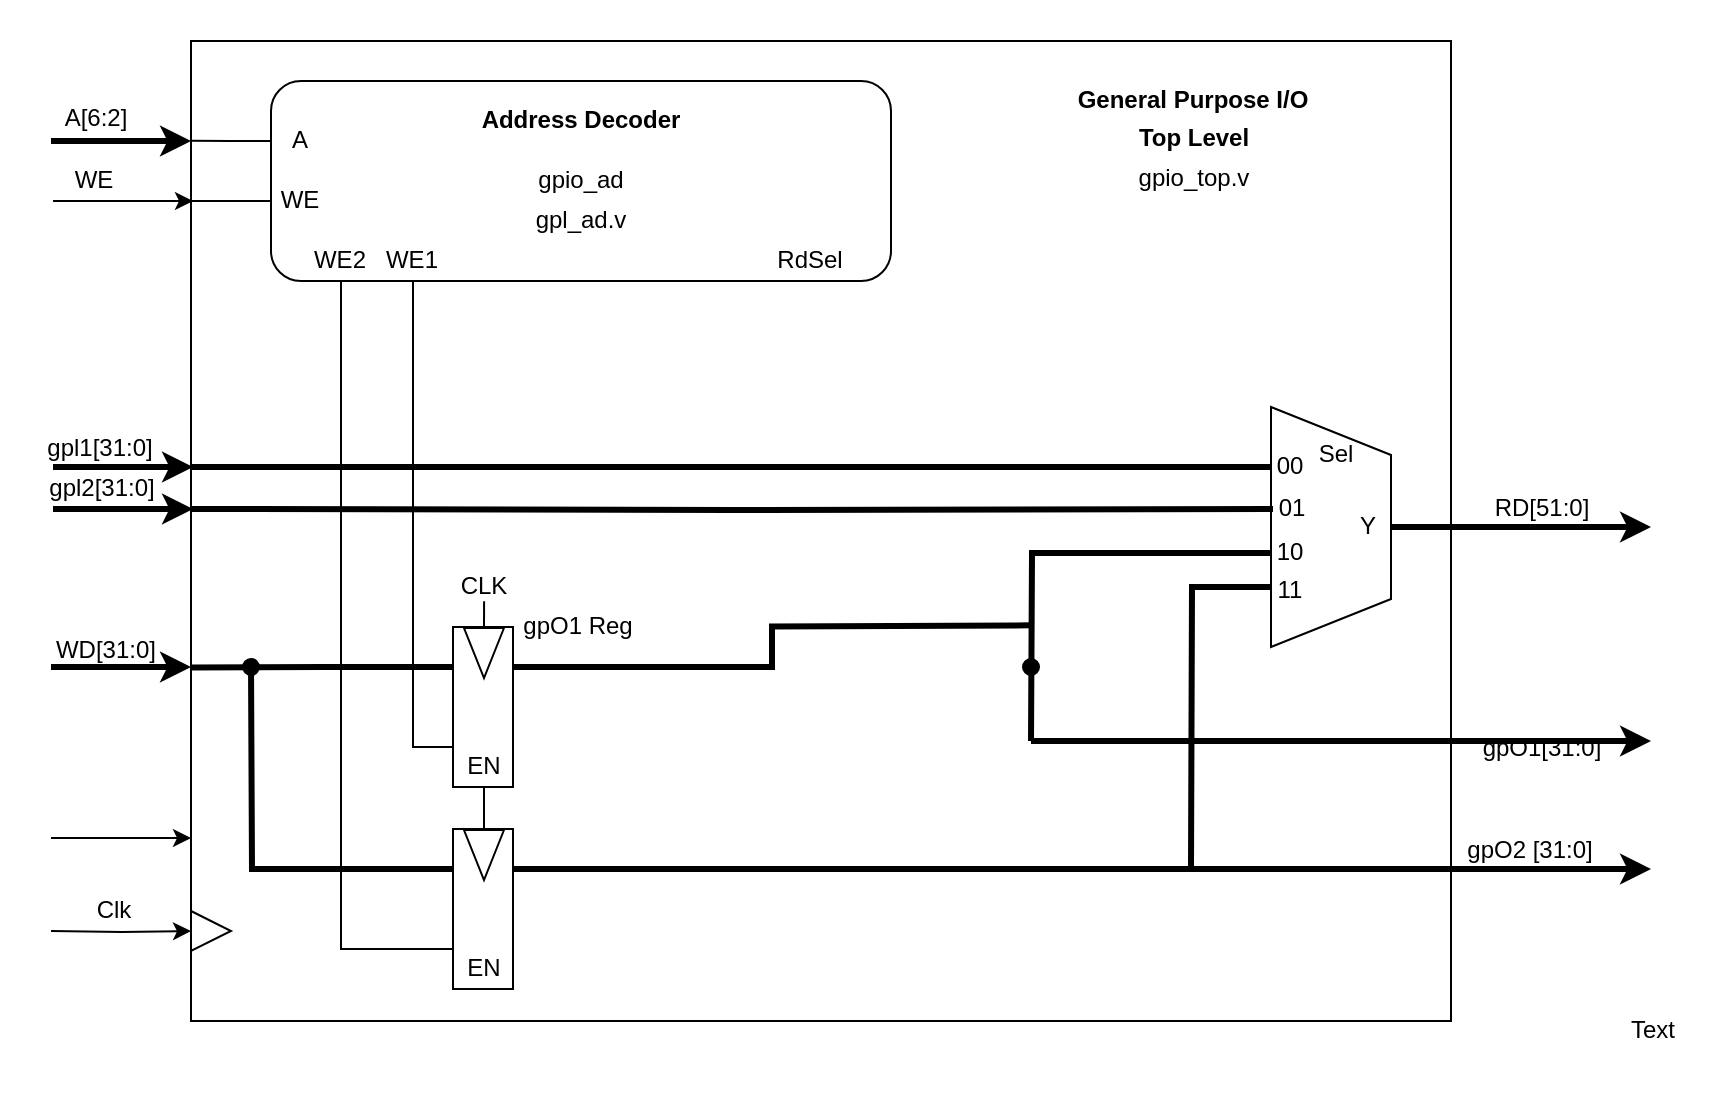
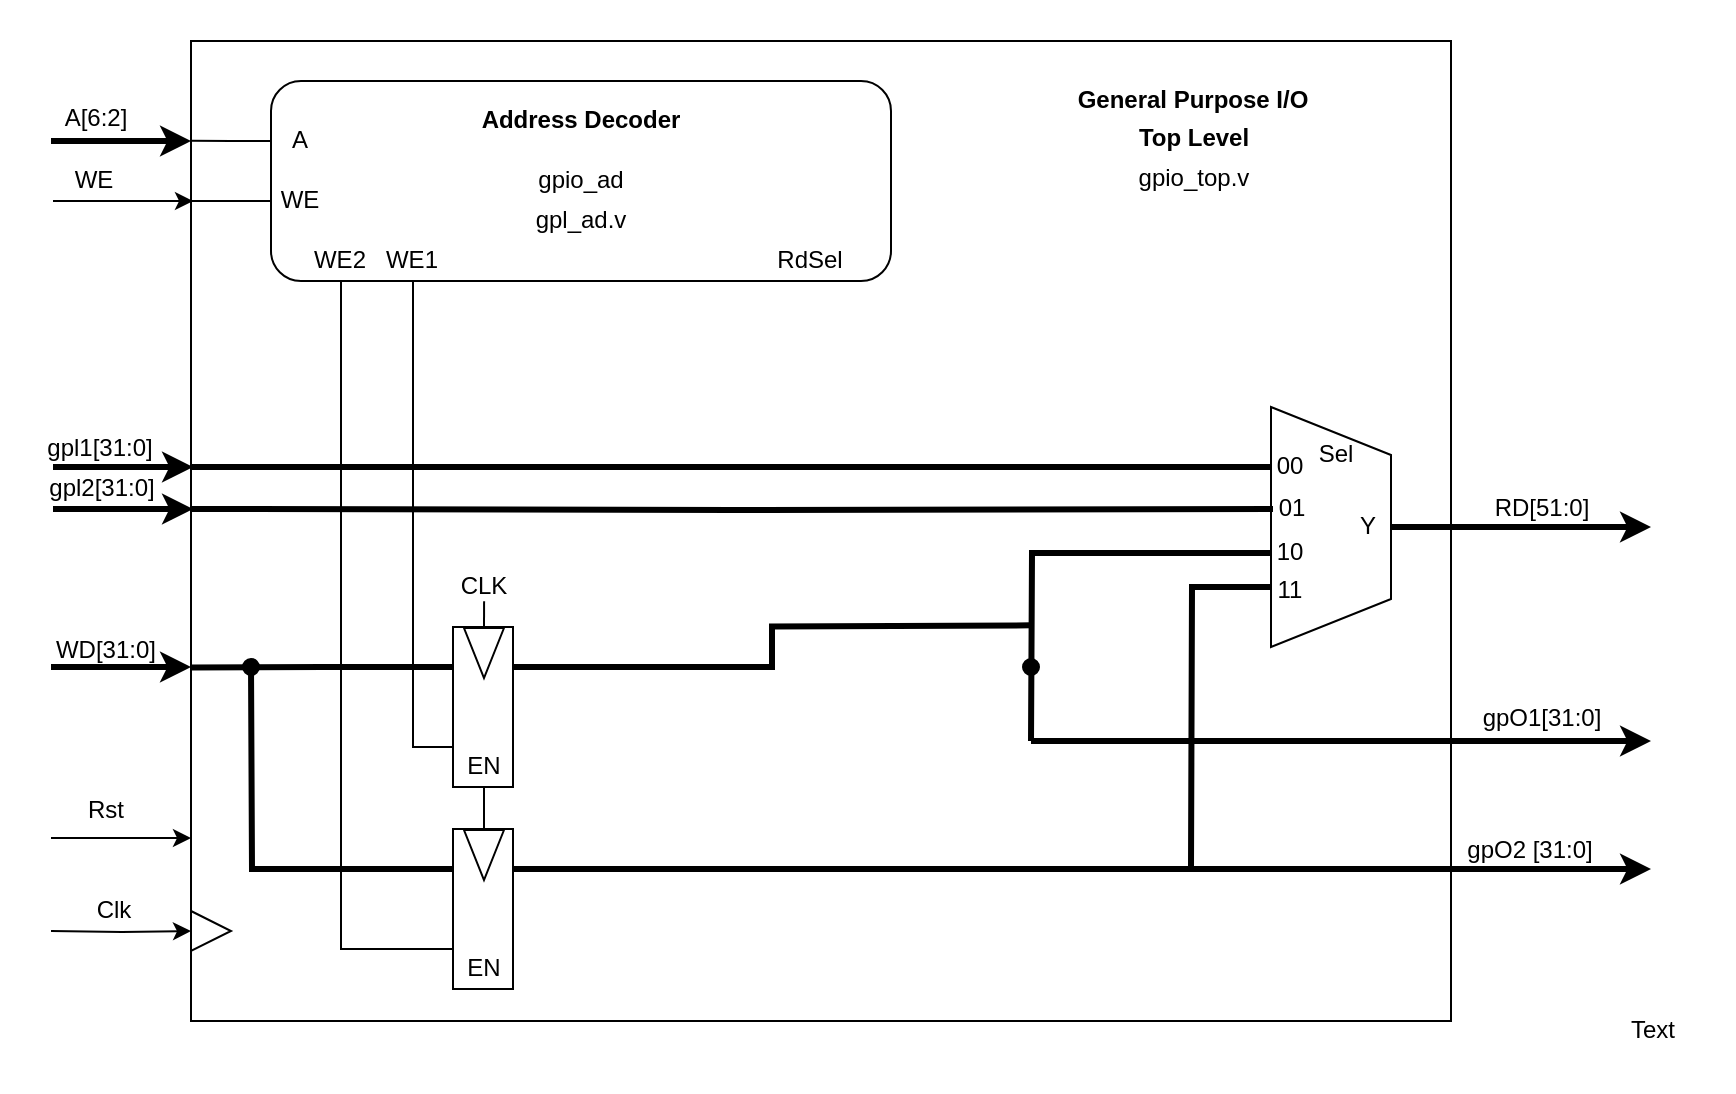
node "gpO1 Reg": removed
node "gpO1[31:0]": moved (1543, 749) -> (1543, 719)
node "Rst": added
